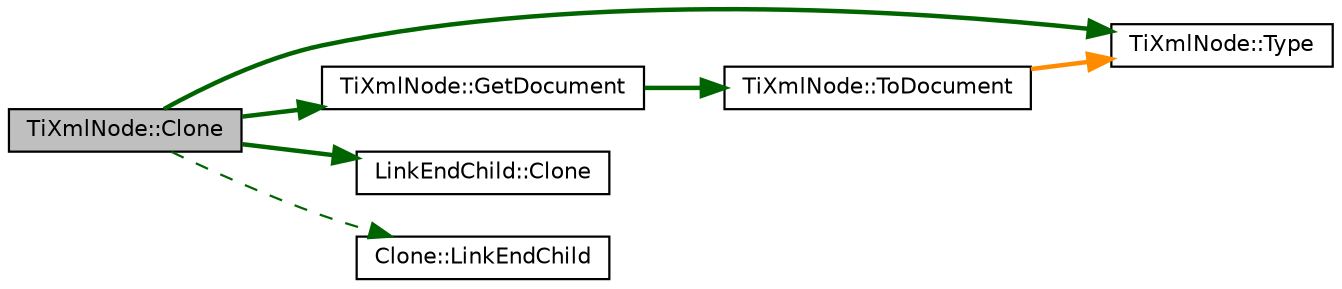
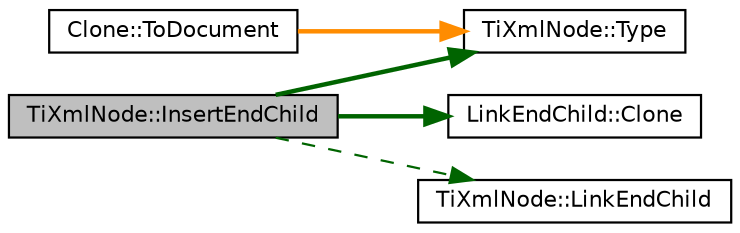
node "TiXmlNode::GetDocument": removed
node "TiXmlNode::ToDocument": label "TiXmlNode::ToDocument" -> "Clone::ToDocument"
node "TiXmlNode::Clone": label "TiXmlNode::Clone" -> "TiXmlNode::InsertEndChild"
node "Clone::LinkEndChild": label "Clone::LinkEndChild" -> "TiXmlNode::LinkEndChild"
